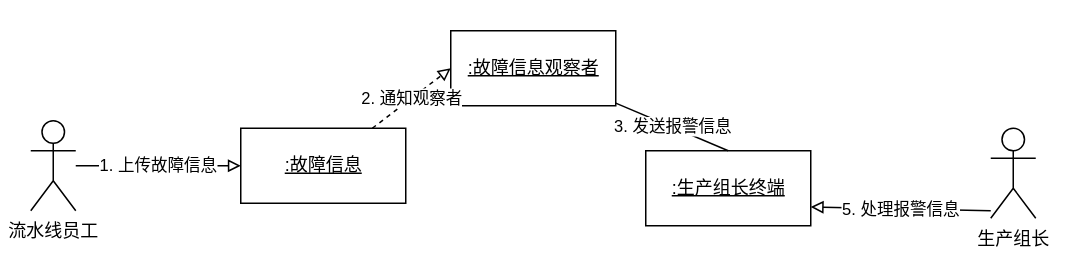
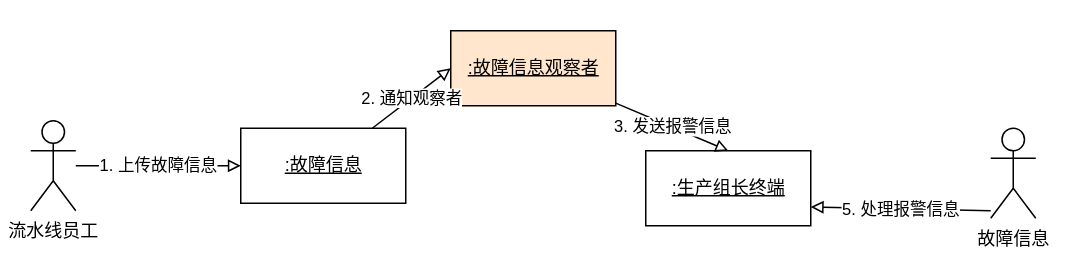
node ":故障信息观察者": fillcolor #ffffff -> #ffe6cc
edge ":故障信息" -> ":故障信息观察者": style dashed -> solid
edge ":故障信息观察者" -- ":生产组长终端": arrowhead none -> block
node "生产组长": label "生产组长" -> "故障信息"
